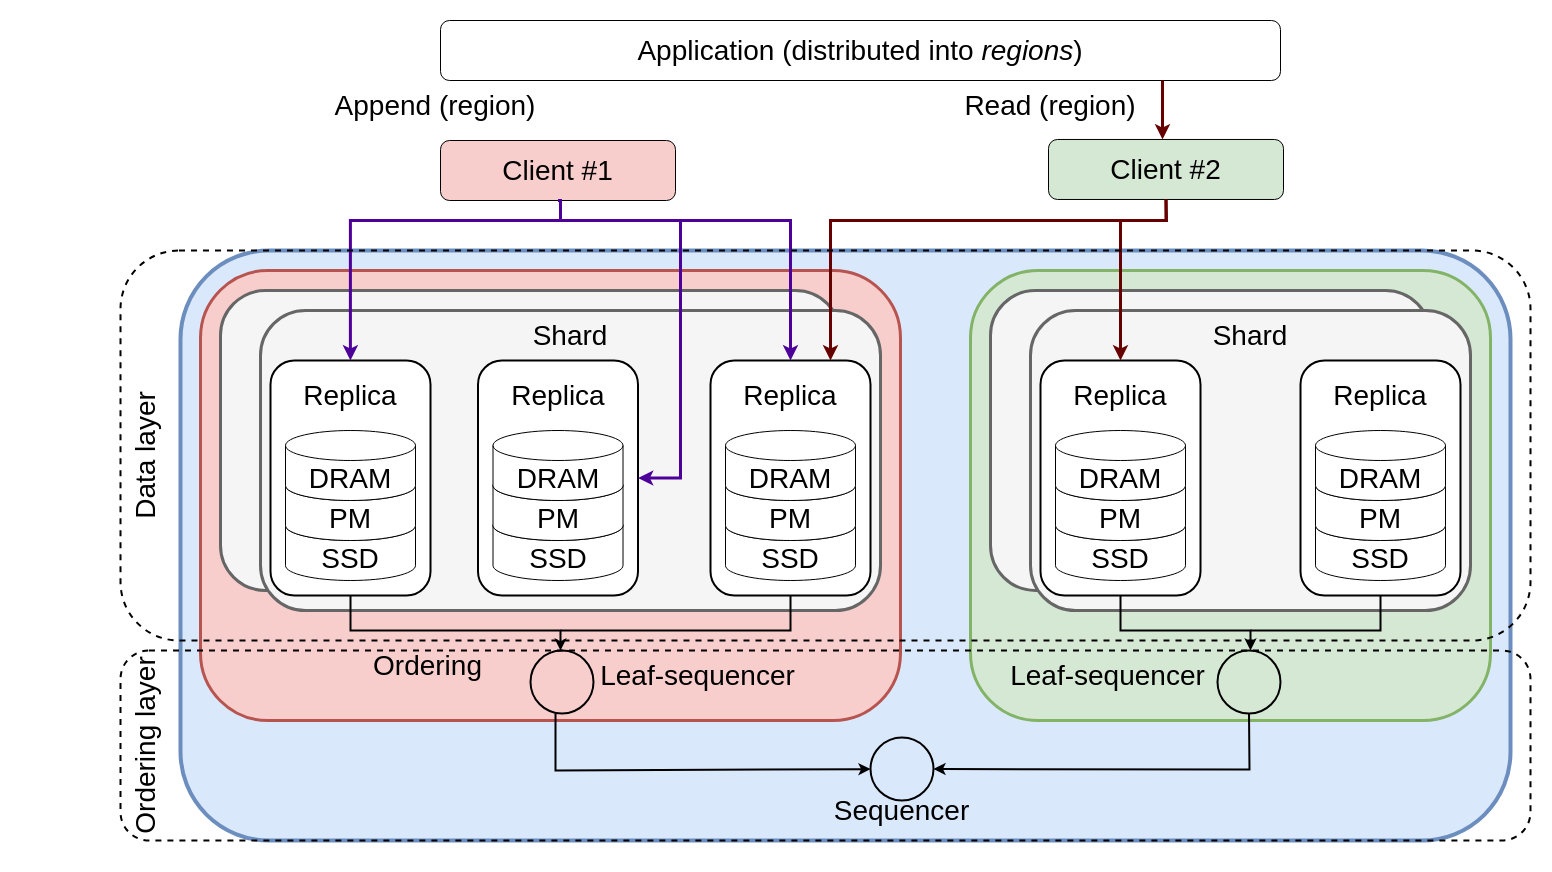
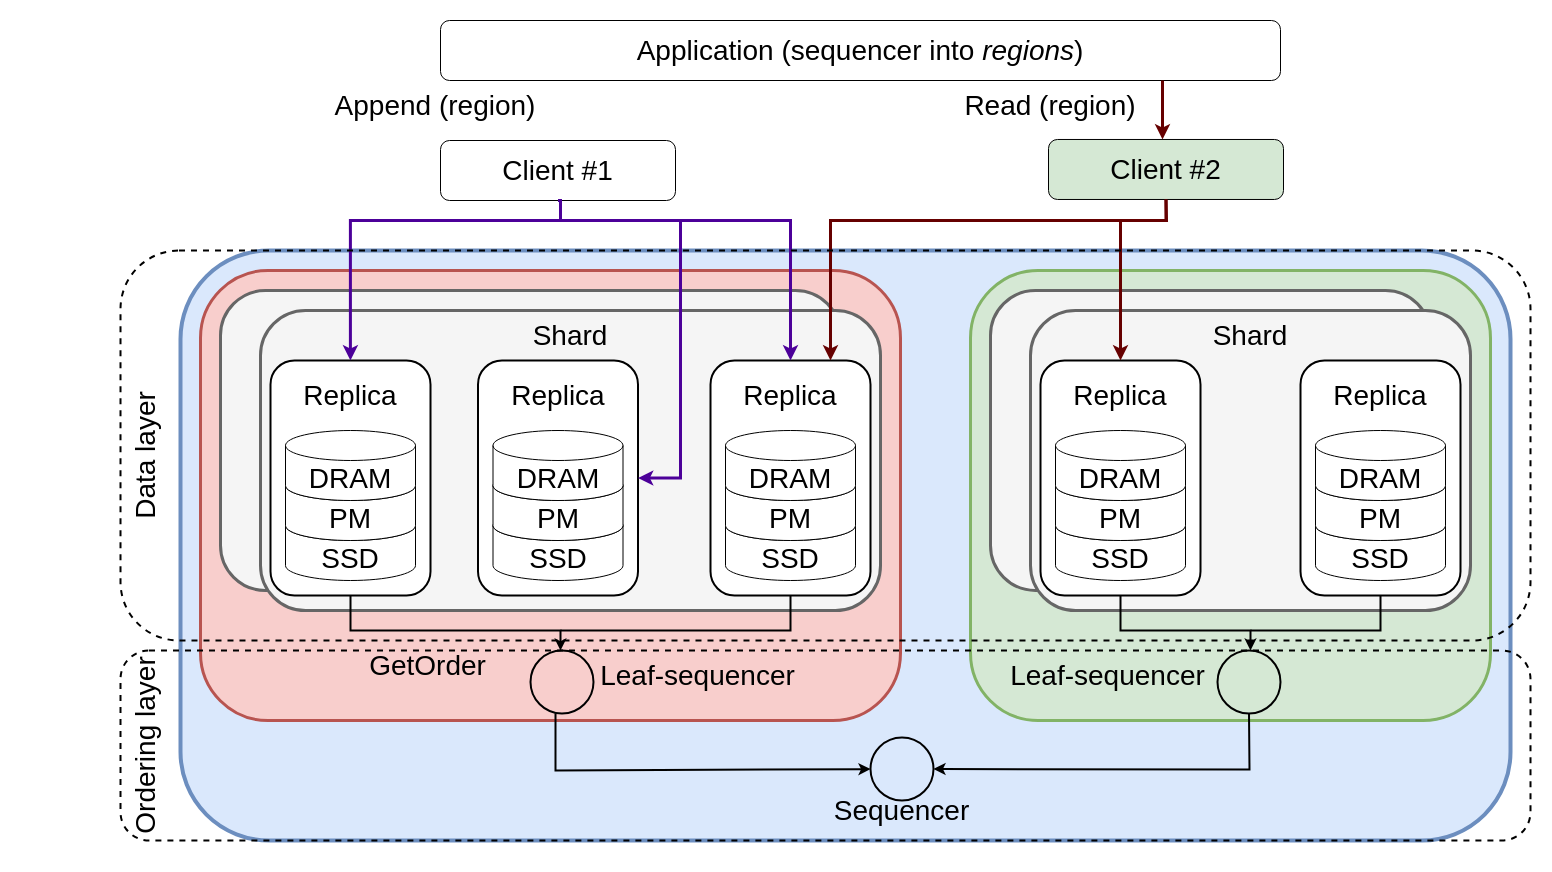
node "Application (distributed into regions)": label "Application (distributed into regions)" -> "Application (sequencer into regions)"
node "Client #1": fillcolor #f8cecc -> #ffffff
node "Ordering": label "Ordering" -> "GetOrder"
